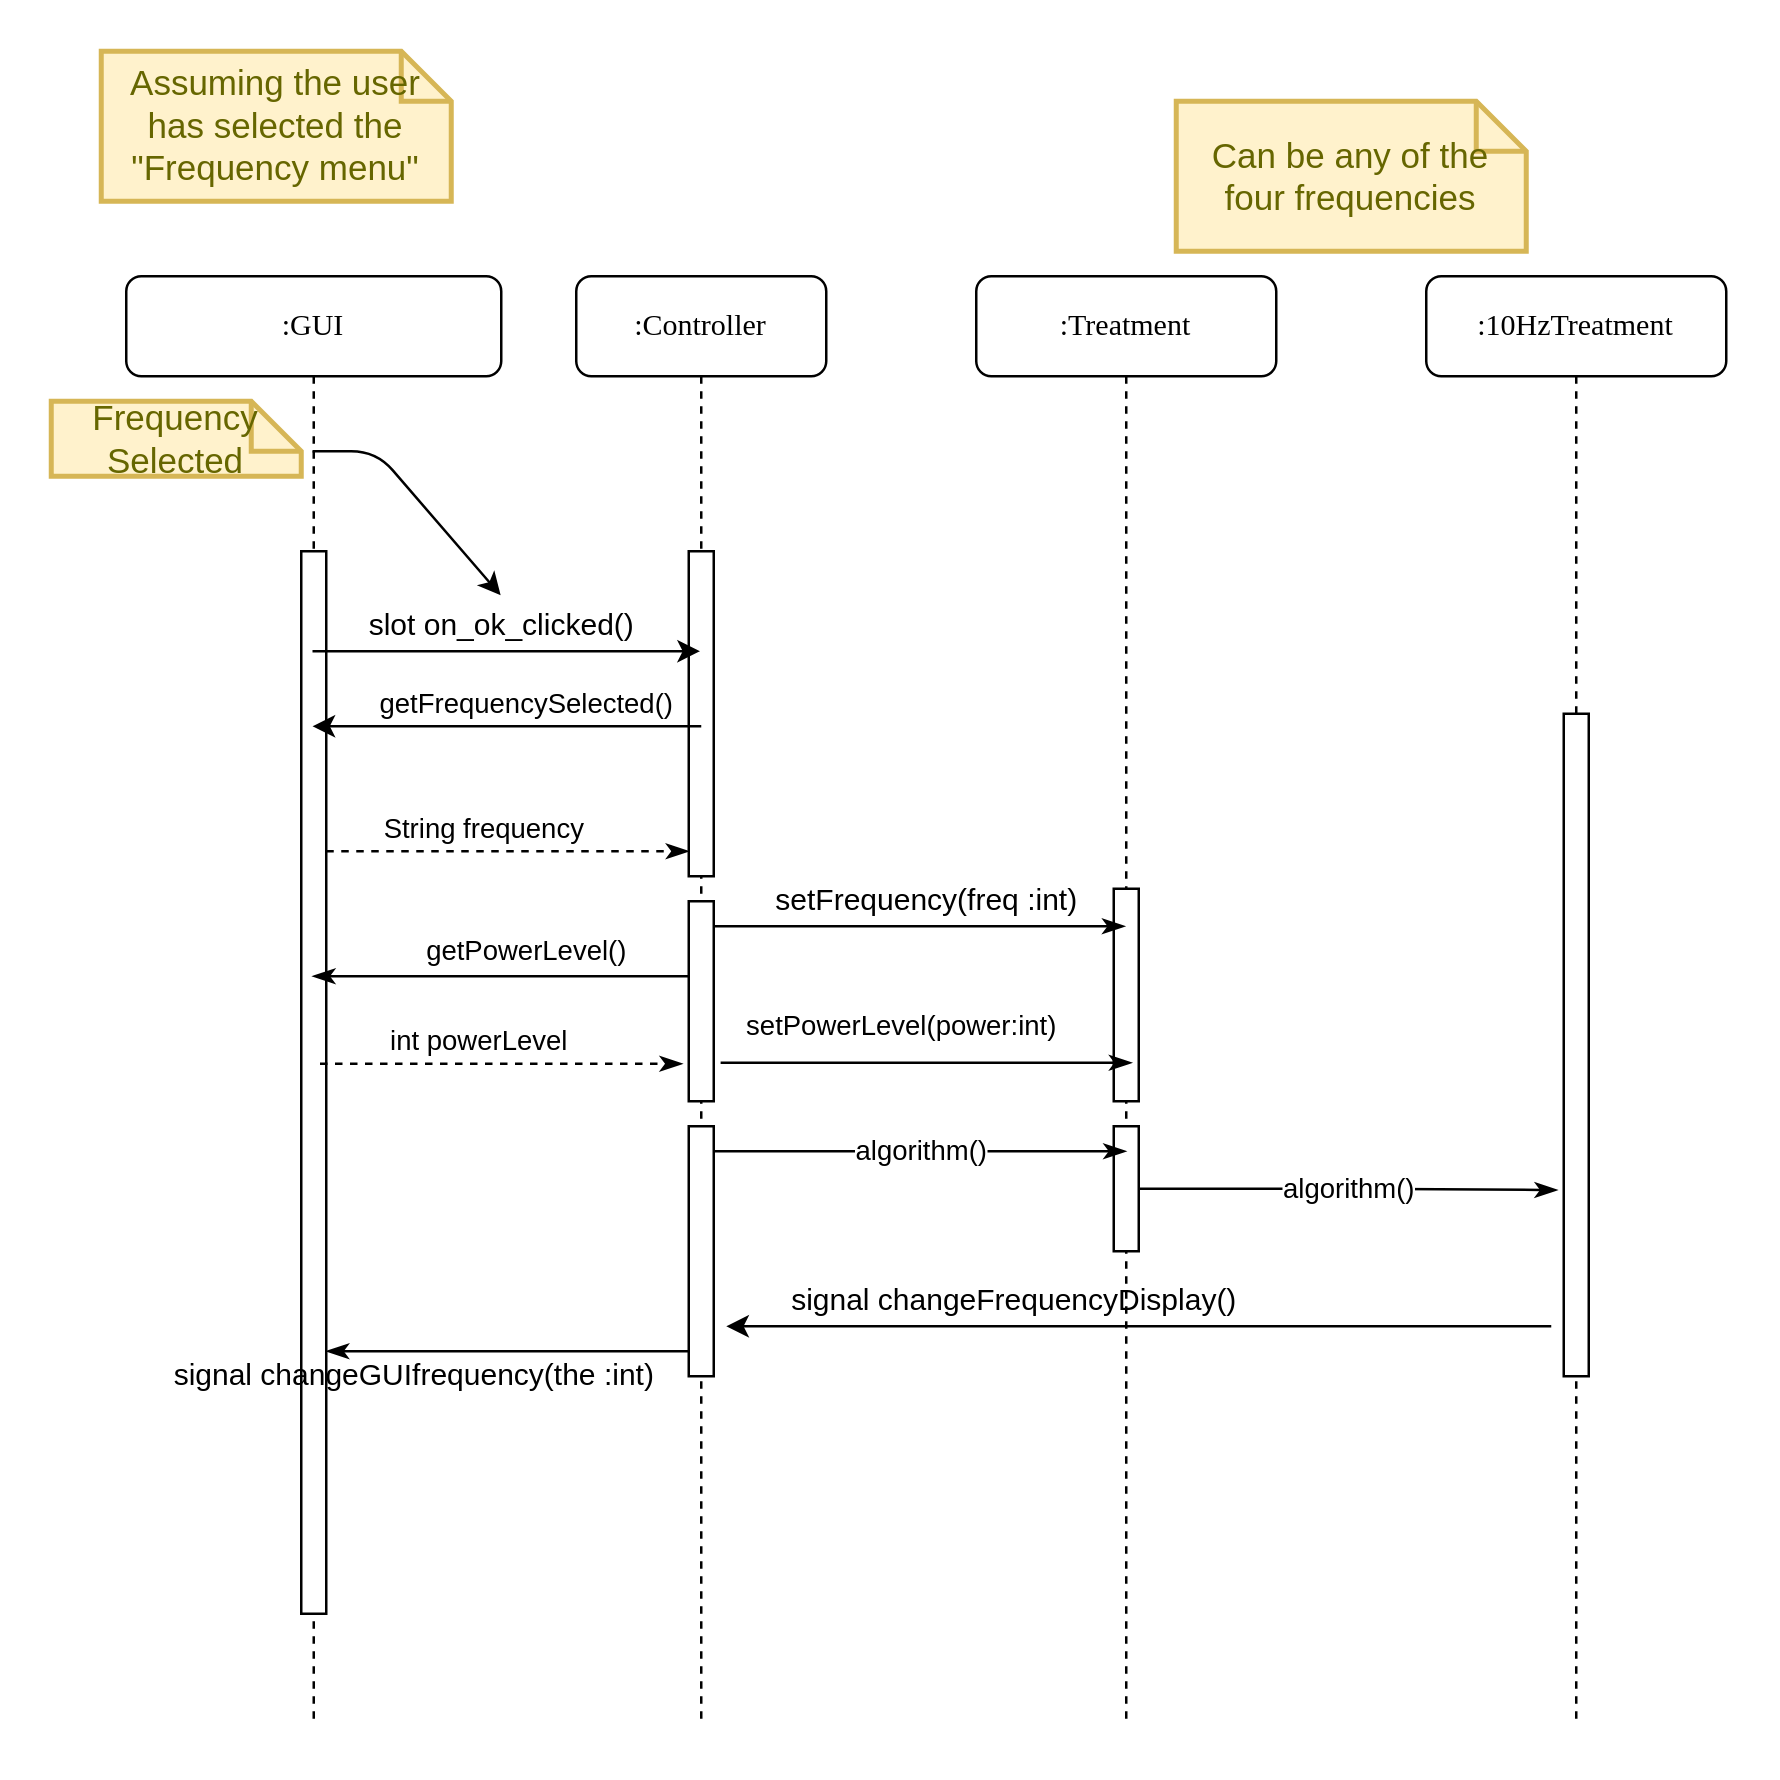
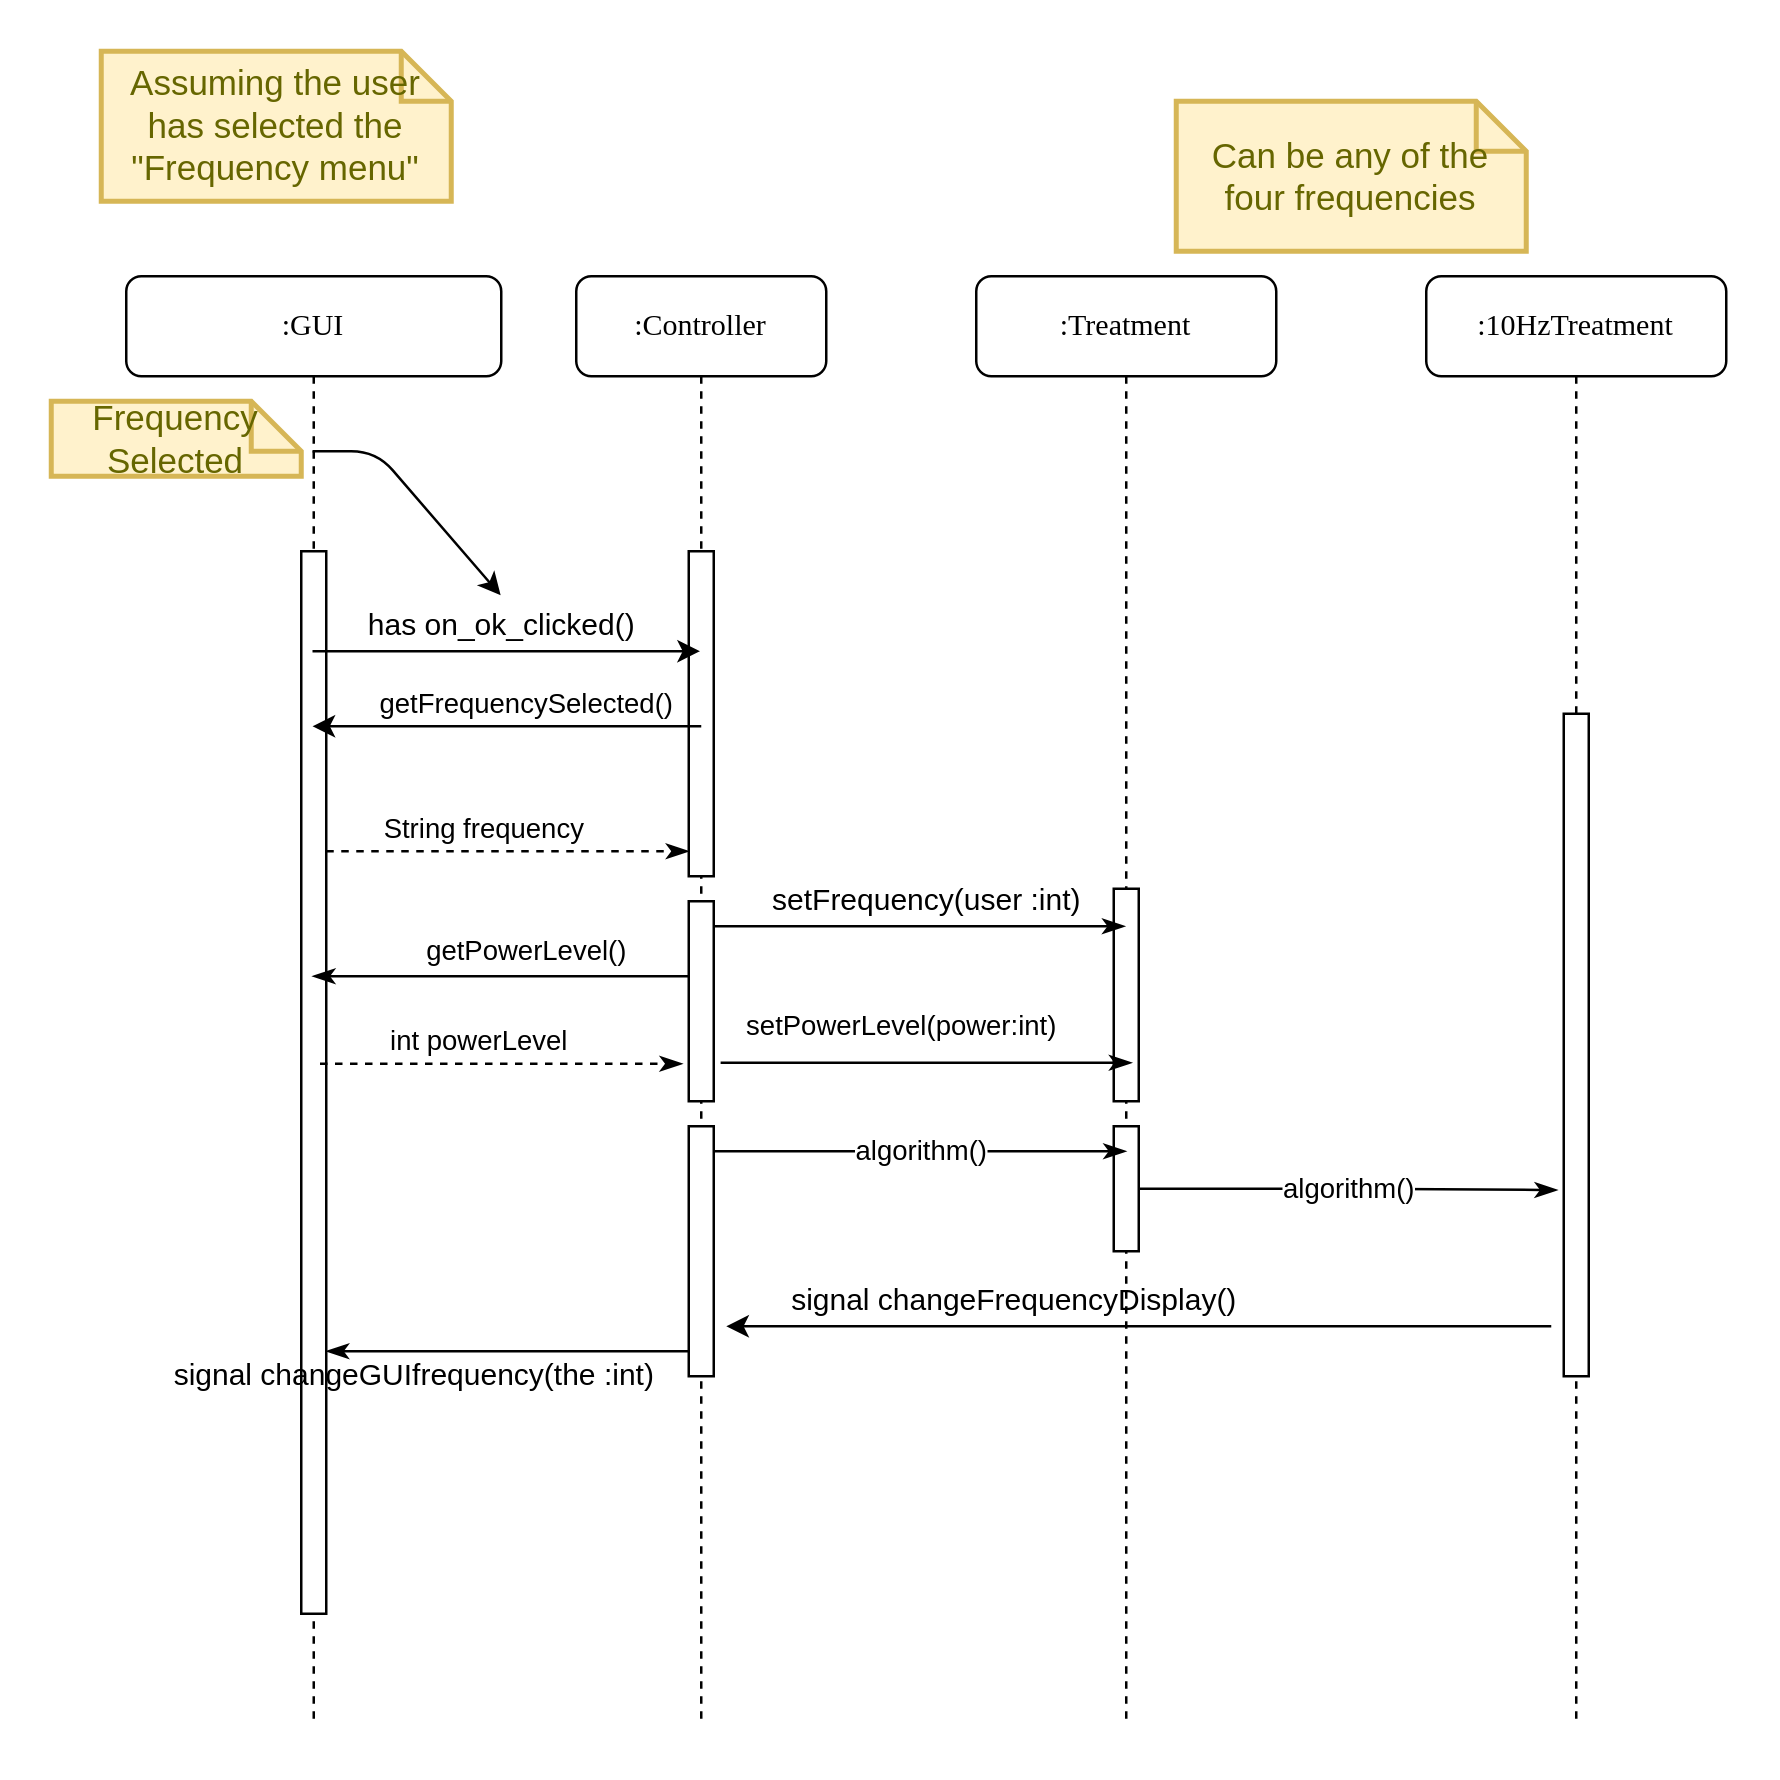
node "slot on_ok_clicked()": label "slot on_ok_clicked()" -> "has on_ok_clicked()"
node "setFrequency(freq :int)": label "setFrequency(freq :int)" -> "setFrequency(user :int)"
